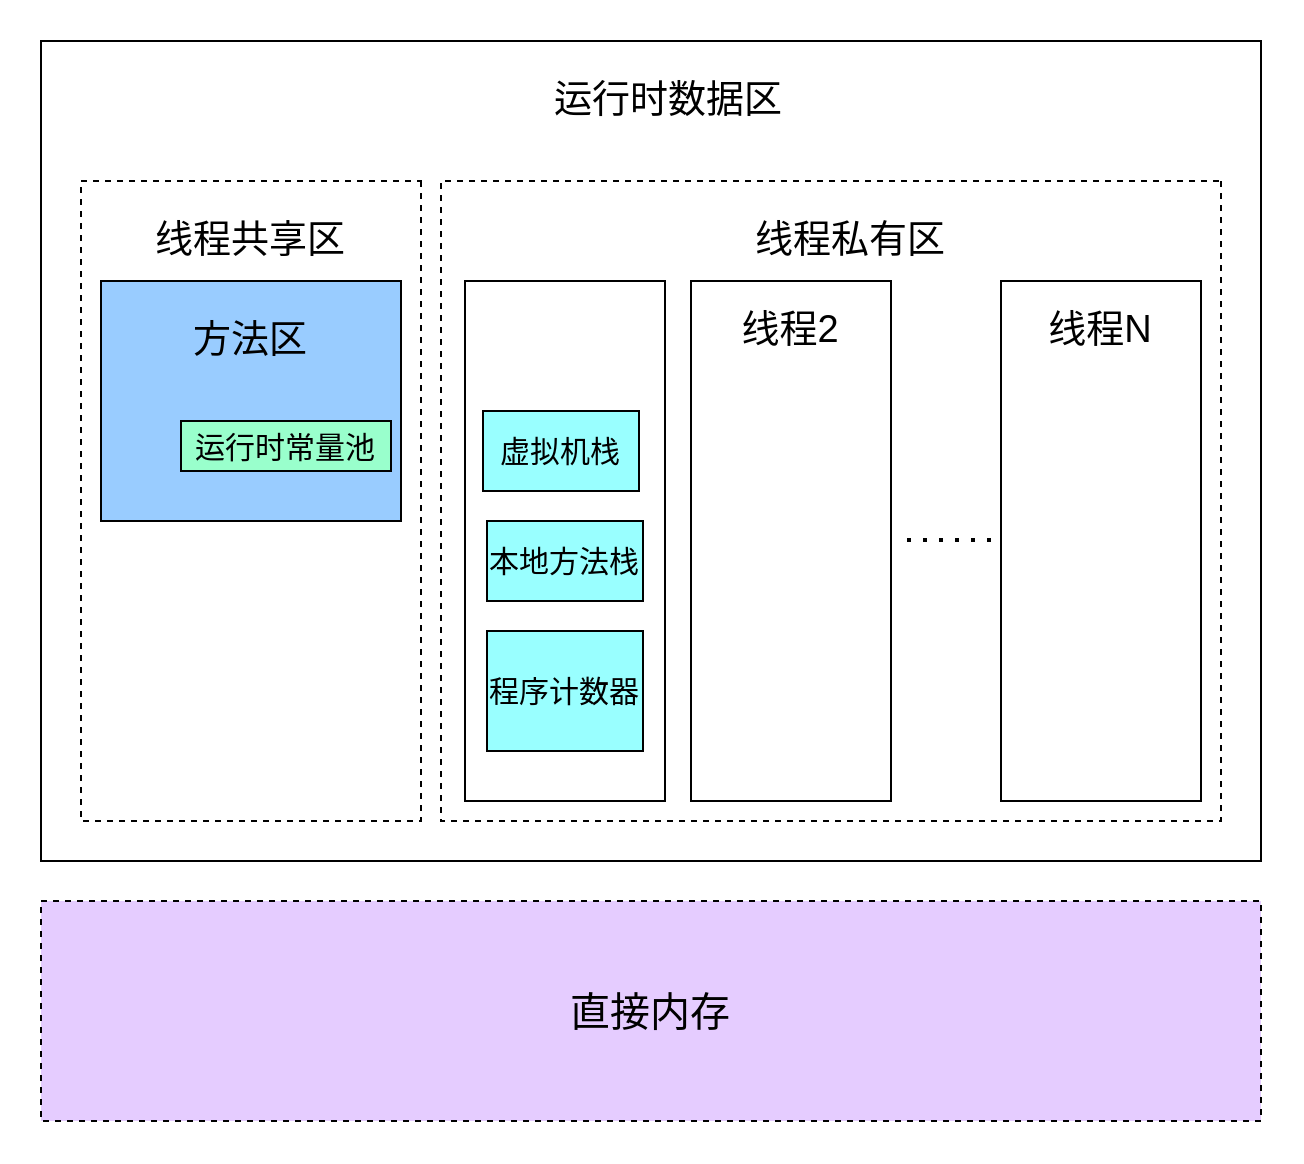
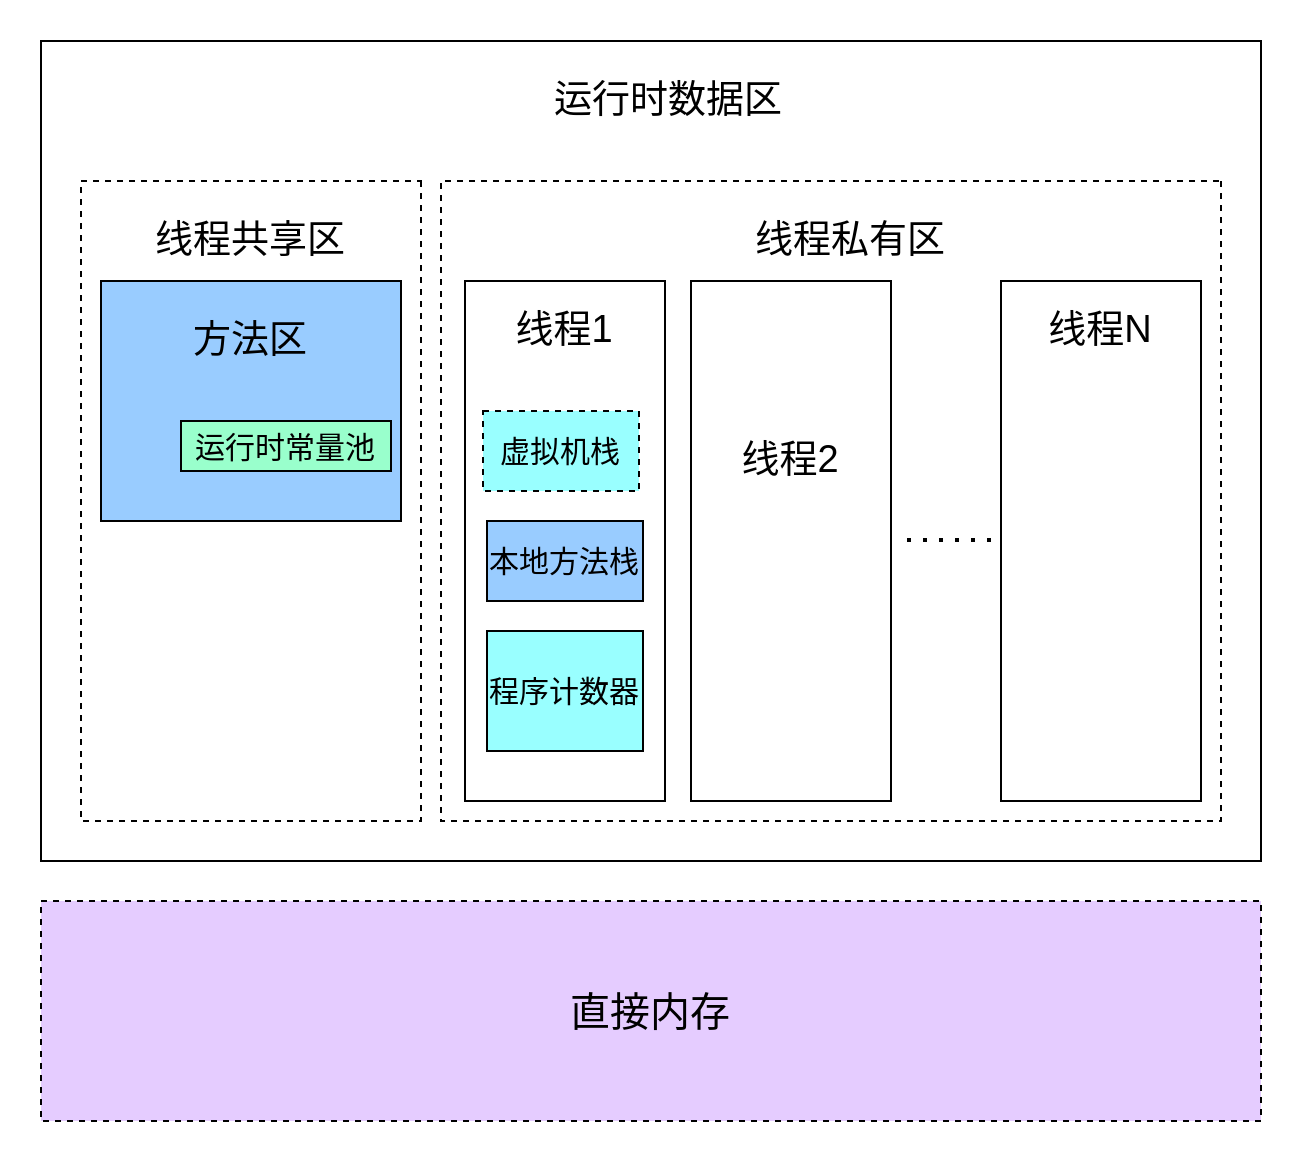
node "线程1": added
node "线程2": moved (791, 331) -> (791, 461)
node "虚拟机栈": style solid -> dashed
node "本地方法栈": fillcolor #99ffff -> #99ccff
